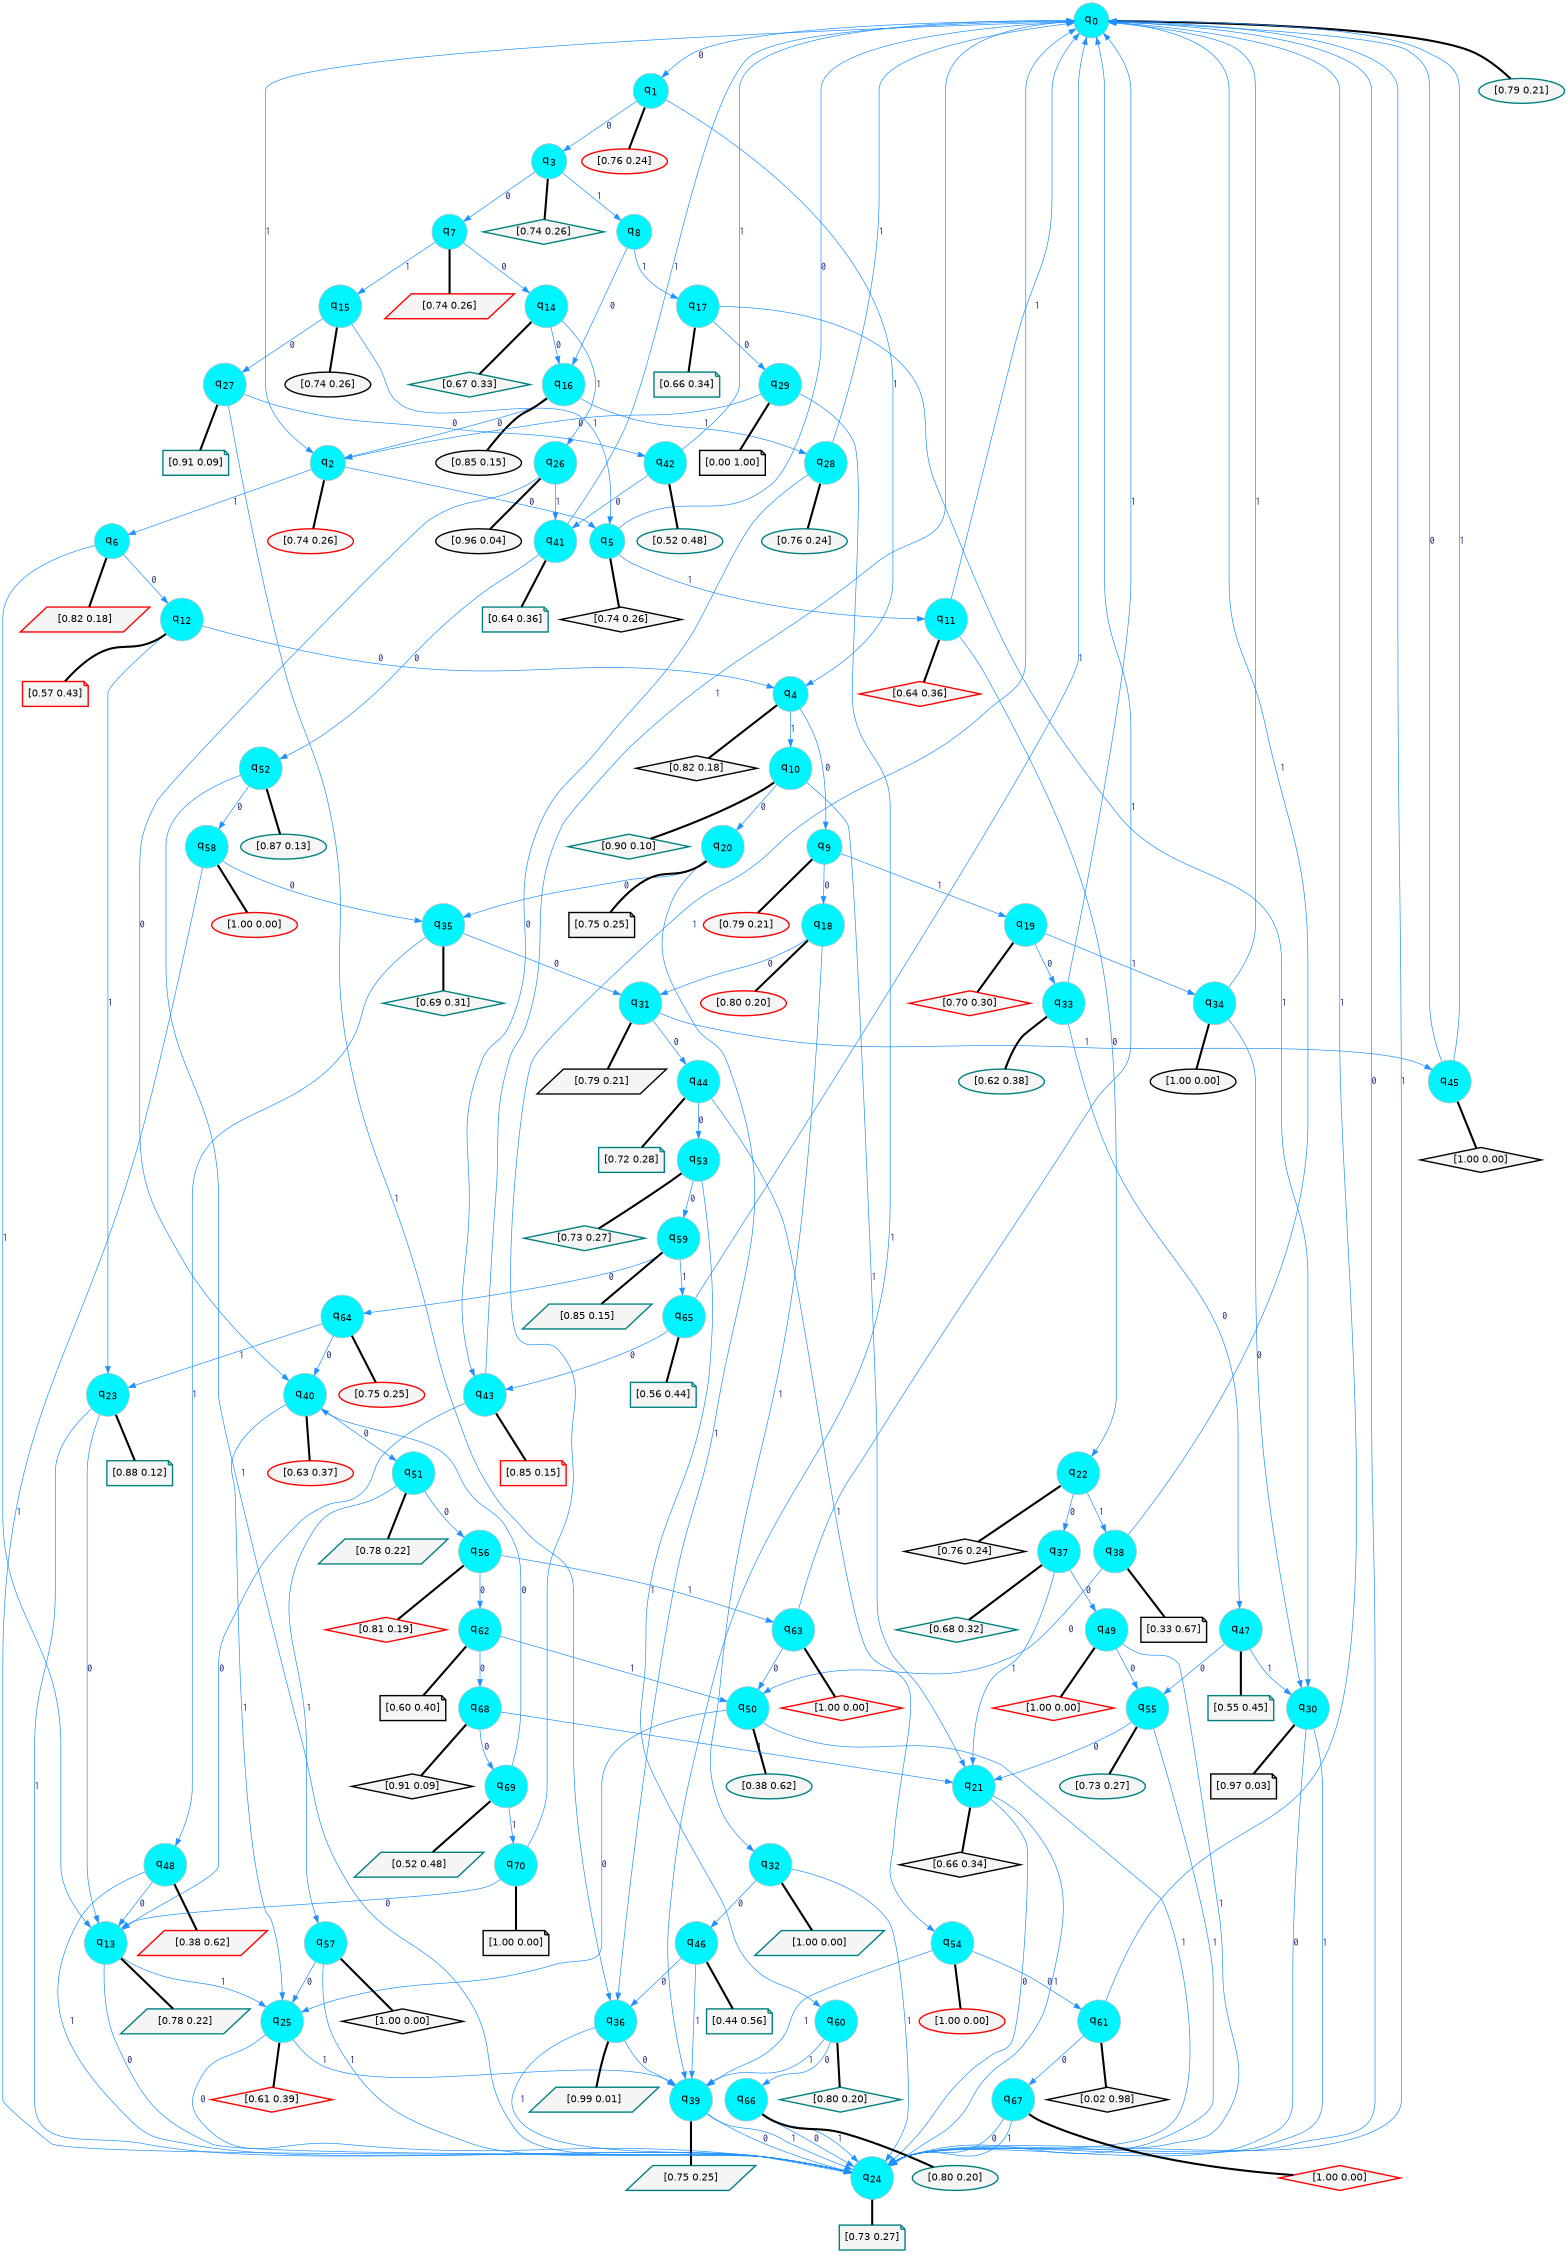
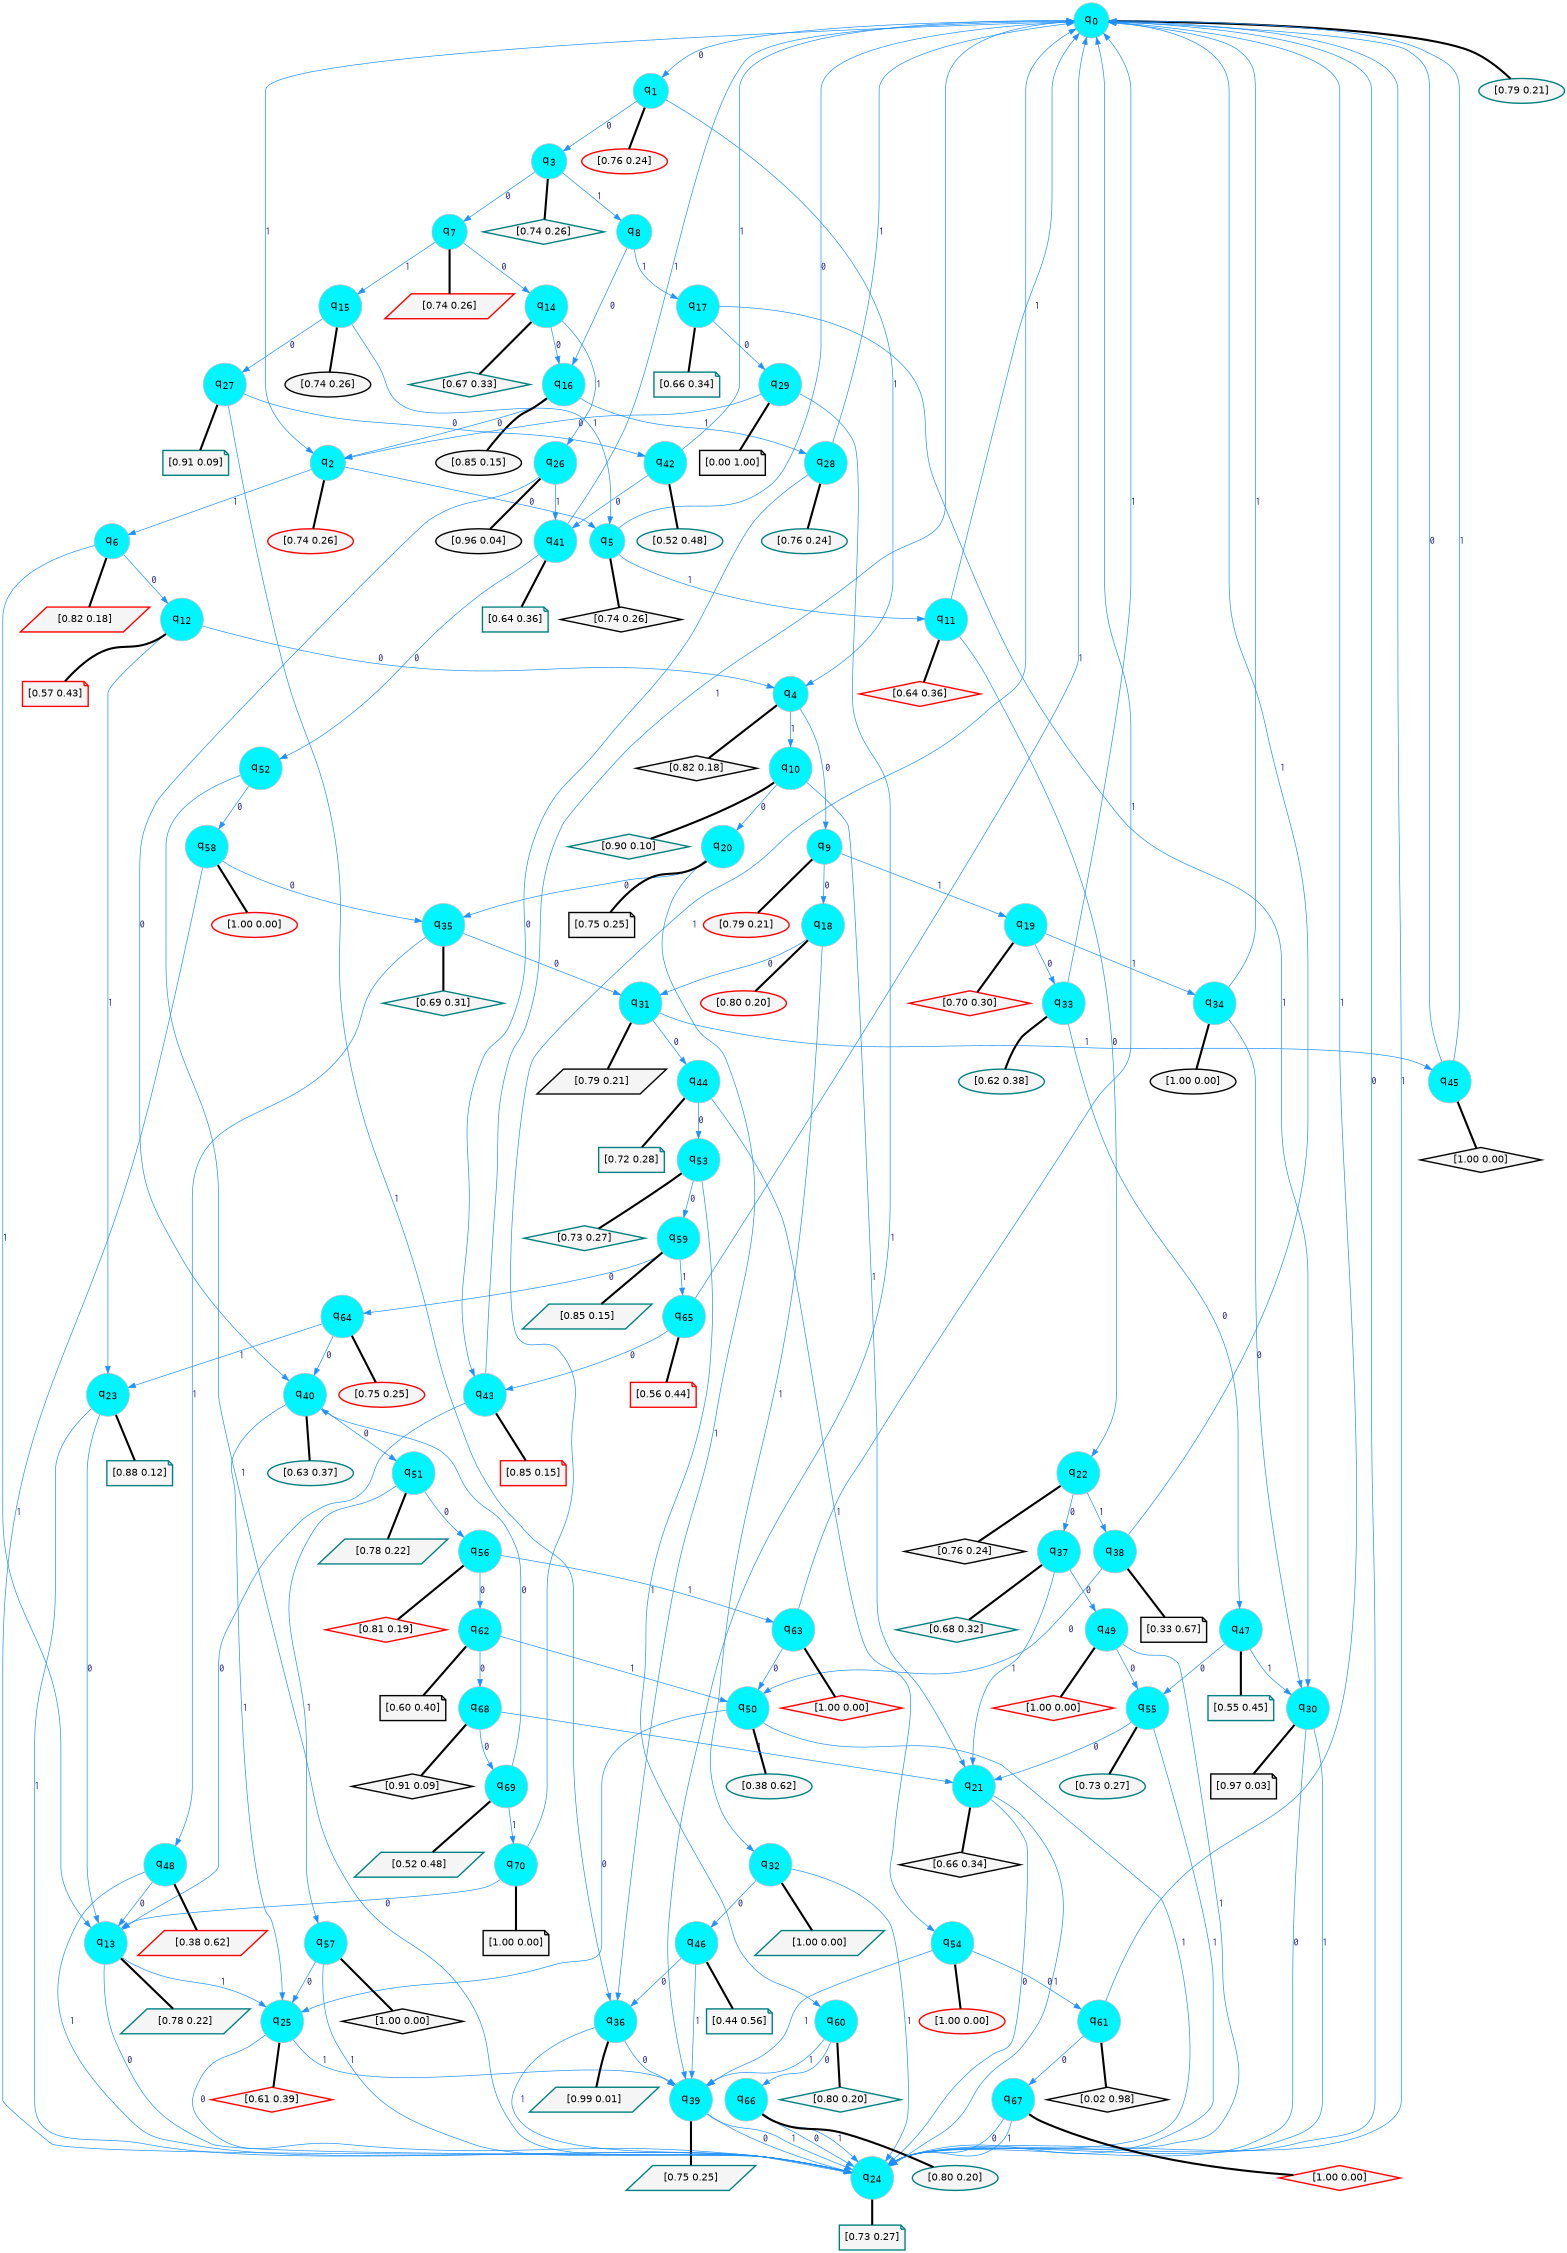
node "[0.87 0.13]": removed
node "[0.56 0.44]": color teal -> red
node "[0.63 0.37]": color red -> teal
